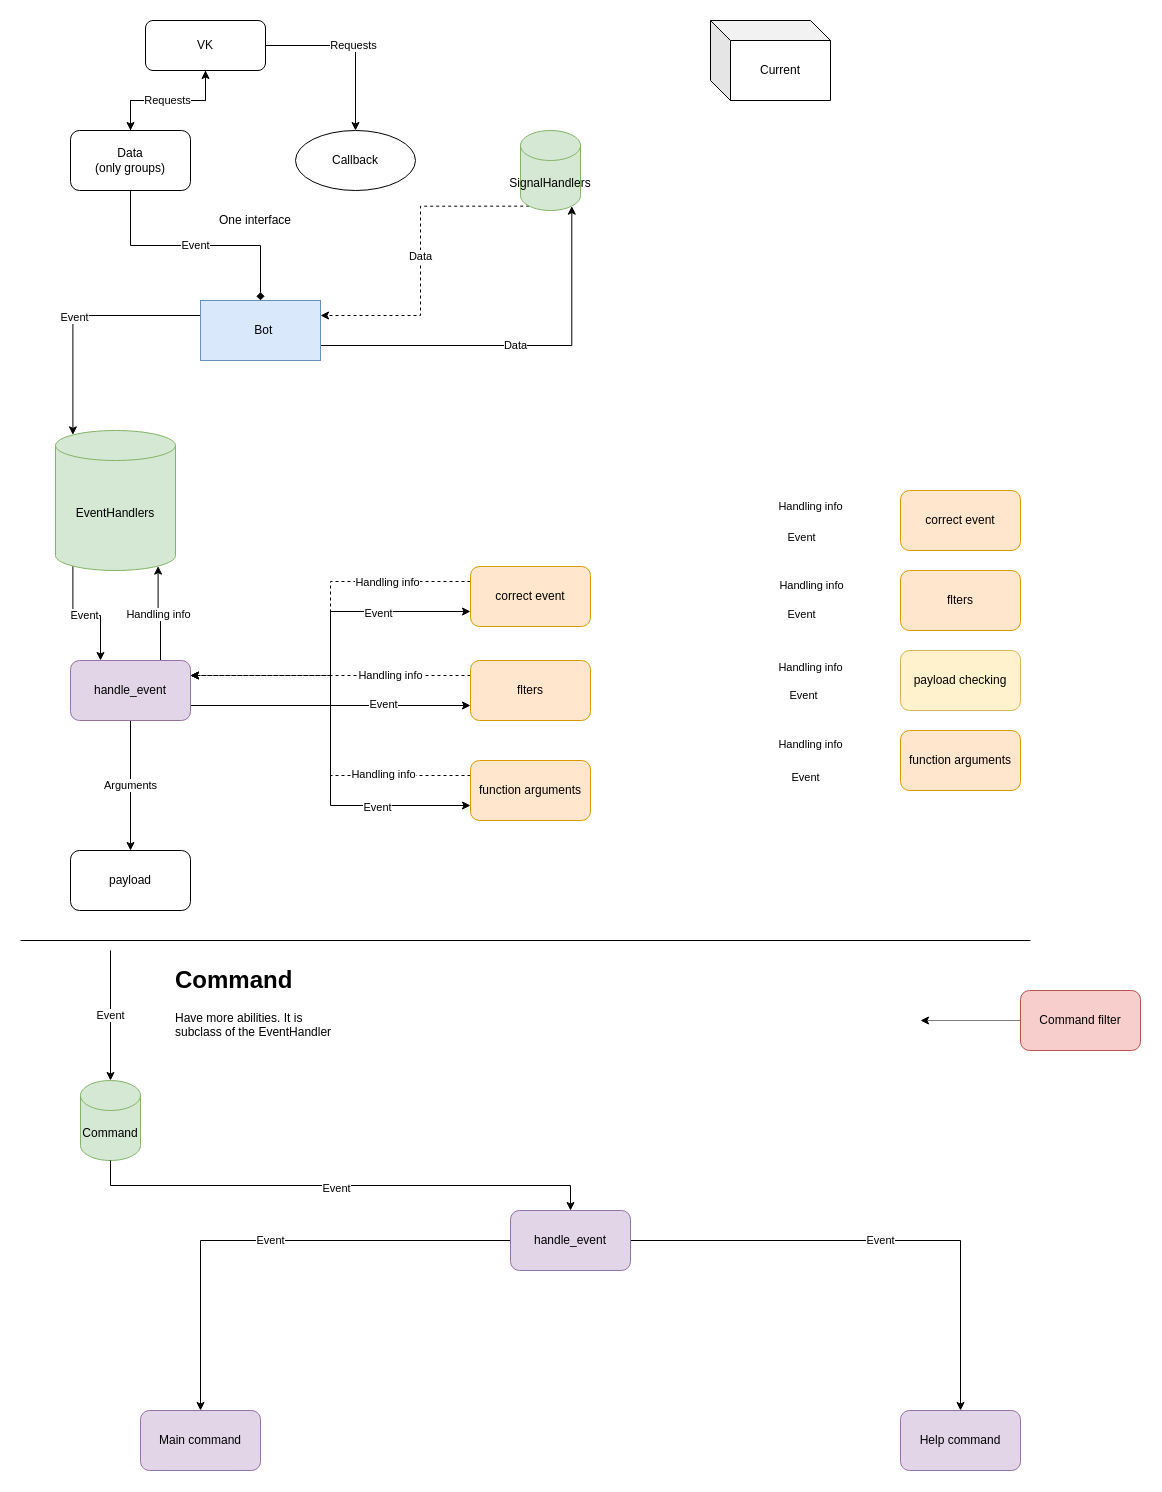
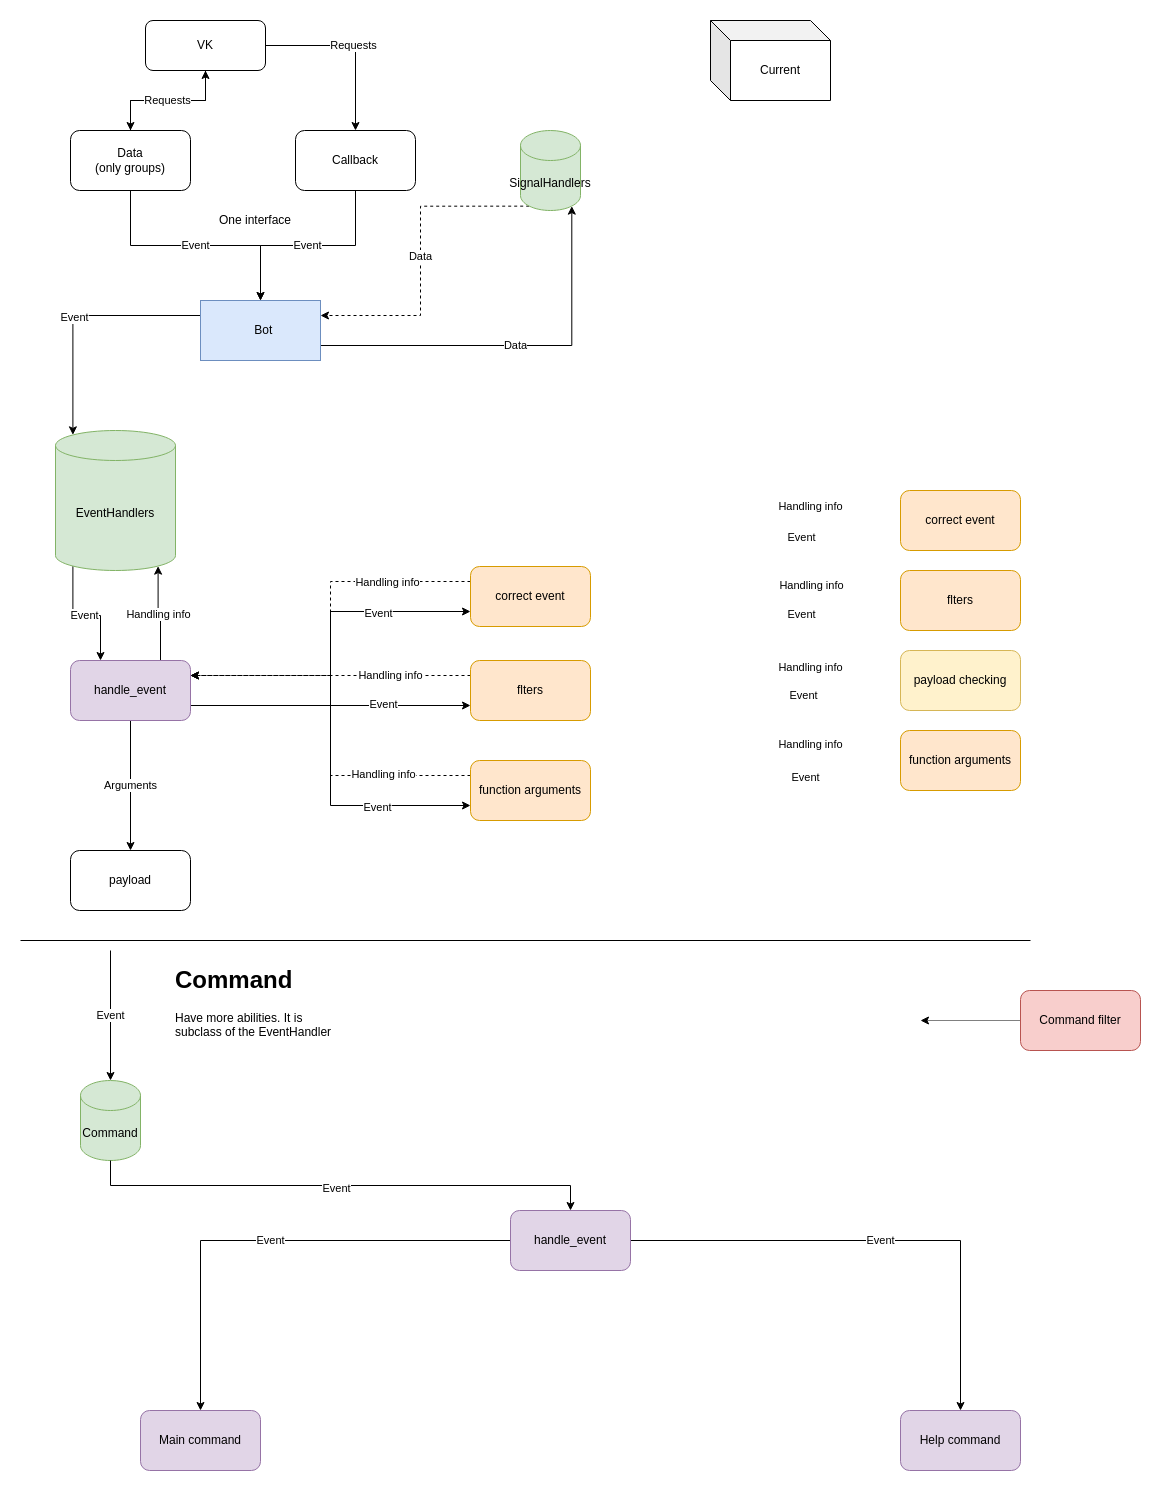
node "Callback": shape ellipse -> rounded rectangle
edge "Data (only groups)" -> "Bot": arrowhead diamond -> classic
edge "Callback" -> "Bot": added, label "Event"
